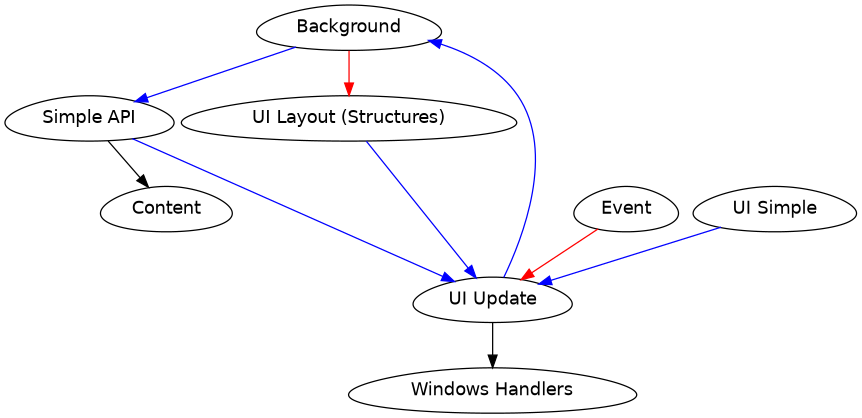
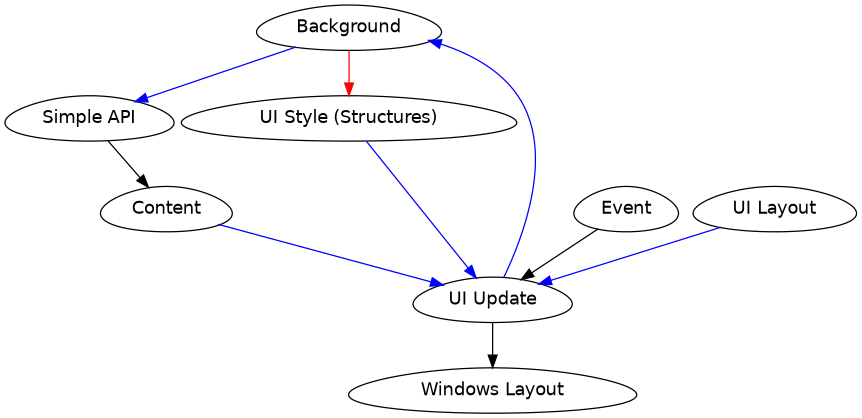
node "UI Layout (Structures)": label "UI Layout (Structures)" -> "UI Style (Structures)"
edge "Simple API" -> "UI Update": now "Content" -> "UI Update"
node "UI Simple": label "UI Simple" -> "UI Layout"
edge "Event" -> "UI Update": color red -> black
node "Windows Handlers": label "Windows Handlers" -> "Windows Layout"
